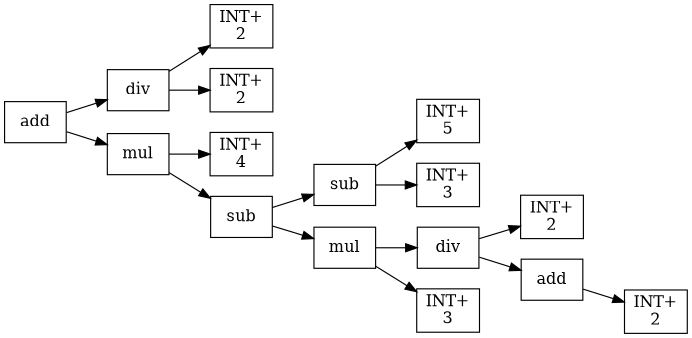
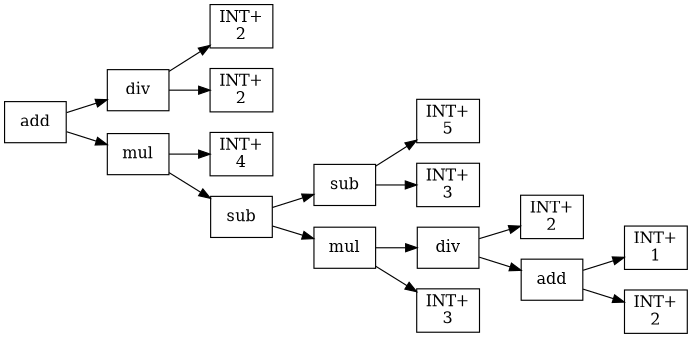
node "INT+ 1": added
